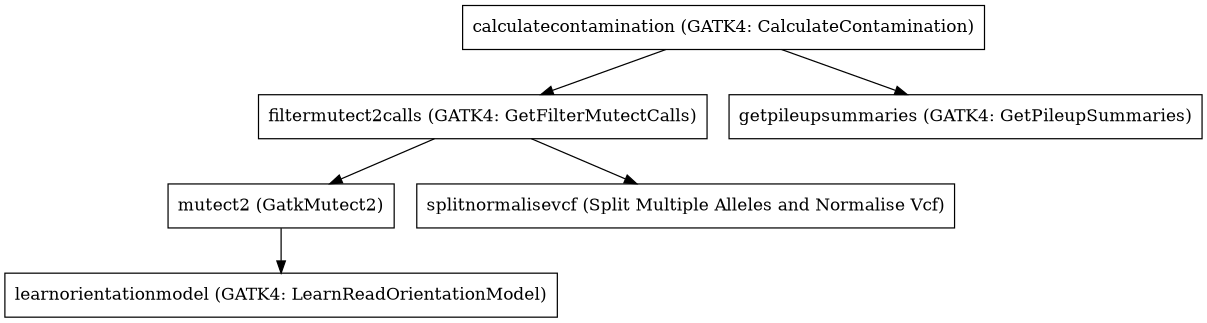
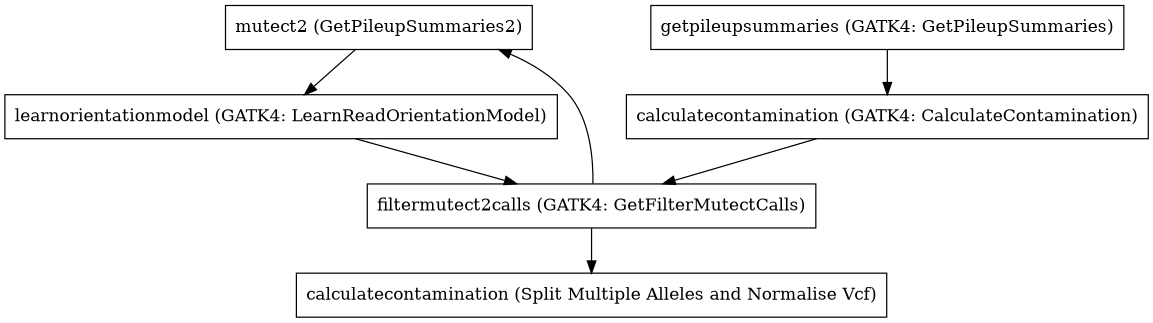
edge "calculatecontamination (GATK4: CalculateContamination)" -> "getpileupsummaries (GATK4: GetPileupSummaries)": reversed
edge "learnorientationmodel (GATK4: LearnReadOrientationModel)" -> "filtermutect2calls (GATK4: GetFilterMutectCalls)": added
node "mutect2 (GatkMutect2)": label "mutect2 (GatkMutect2)" -> "mutect2 (GetPileupSummaries2)"
node "splitnormalisevcf (Split Multiple Alleles and Normalise Vcf)": label "splitnormalisevcf (Split Multiple Alleles and Normalise Vcf)" -> "calculatecontamination (Split Multiple Alleles and Normalise Vcf)"
